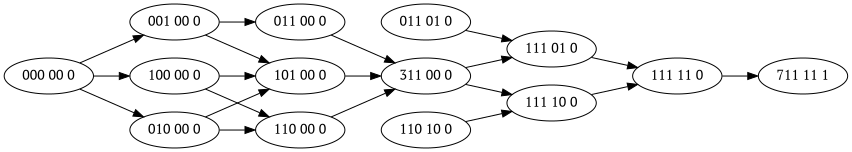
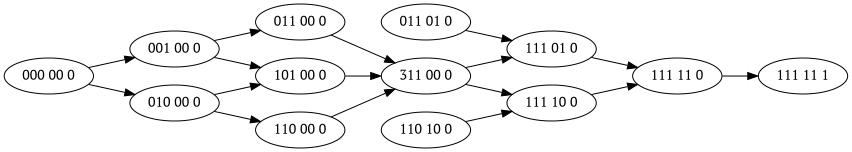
node "100 00 0": removed
node "711 11 1": label "711 11 1" -> "111 11 1"
